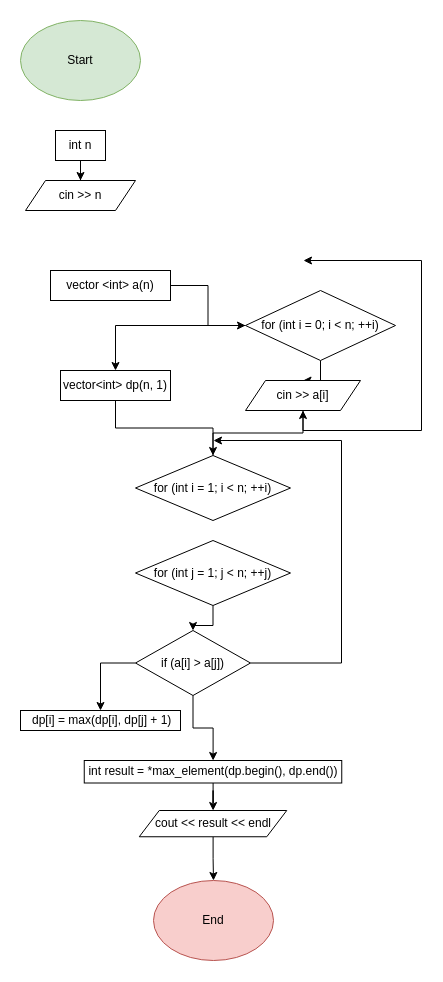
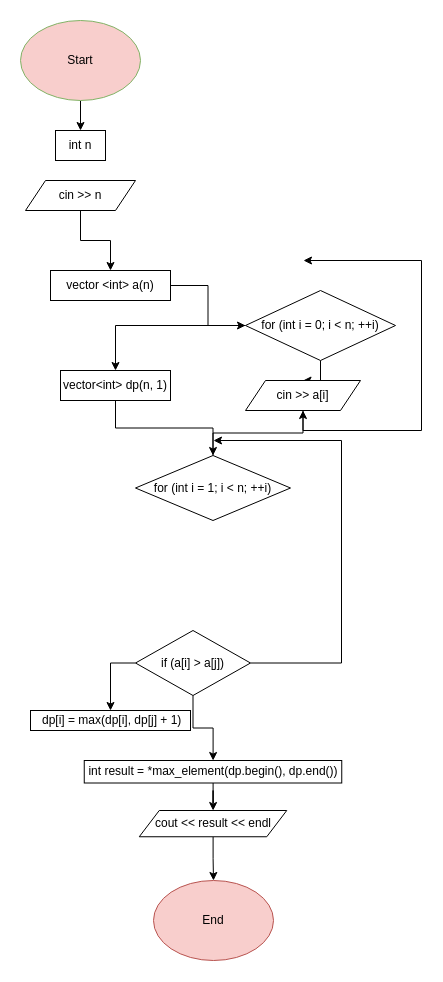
node "Start": fillcolor #d5e8d4 -> #f8cecc
edge "Start" -> "int n": added
edge "int n" -> "cin >> n": removed
edge "cin >> n" -> "vector <int> a(n)": added
node "for (int j = 1; j < n; ++j)": removed
edge "for (int j = 1; j < n; ++j)" -> "if (a[i] > a[j])": removed
node "dp[i] = max(dp[i], dp[j] + 1)": moved (101, 721) -> (111, 721)
